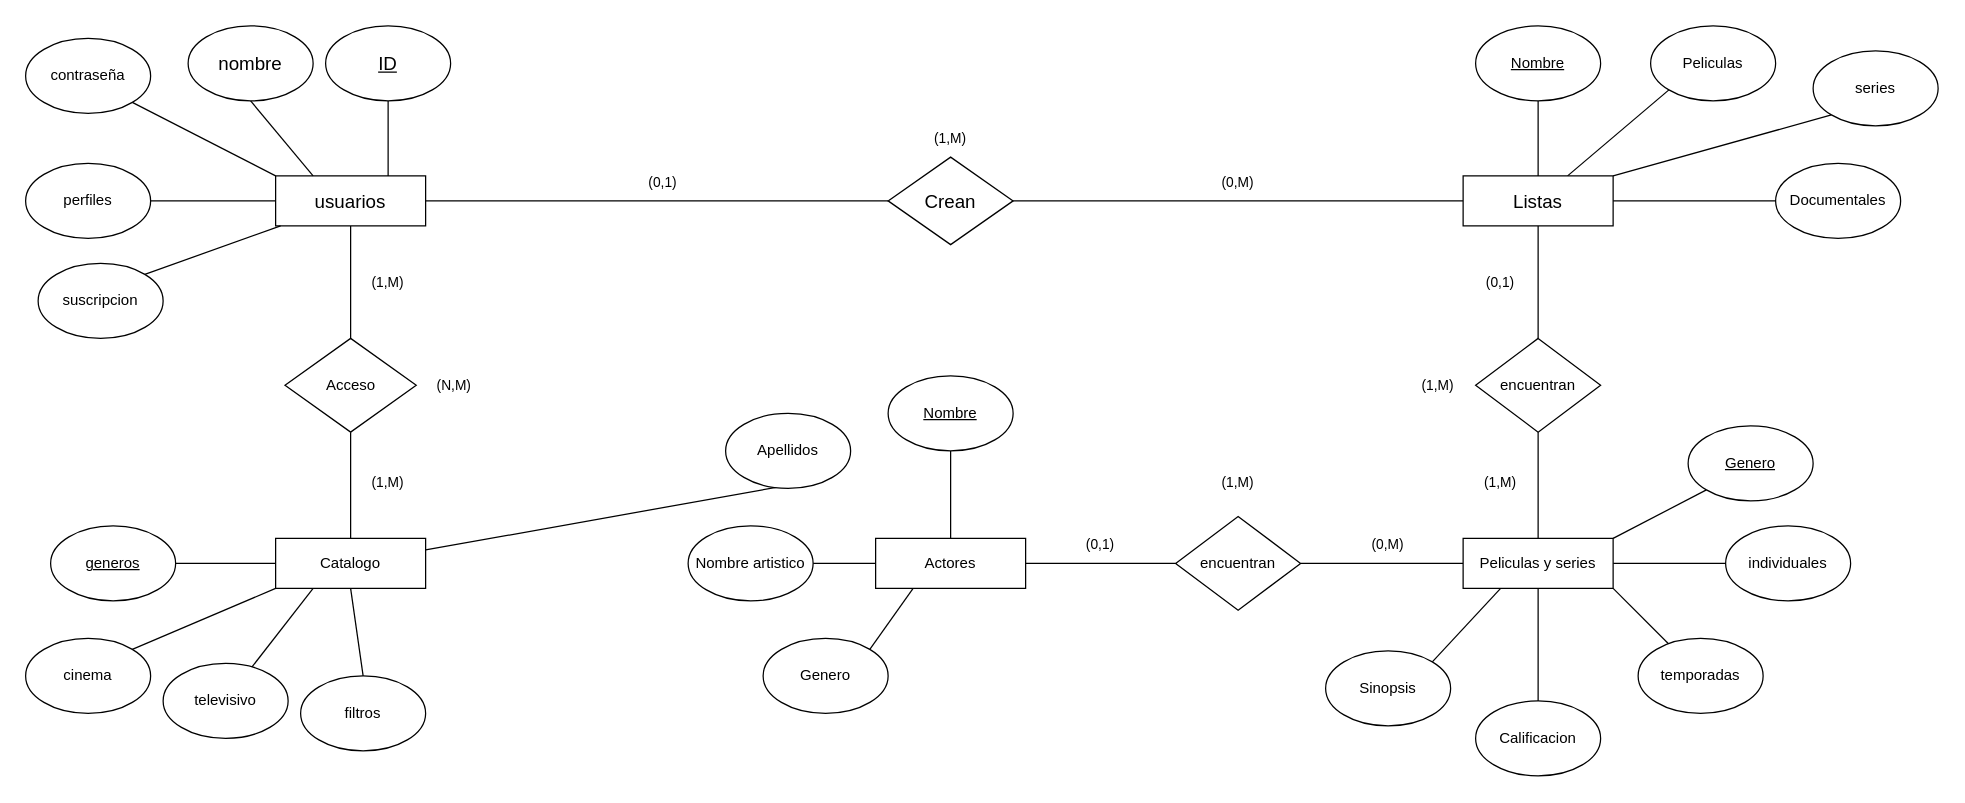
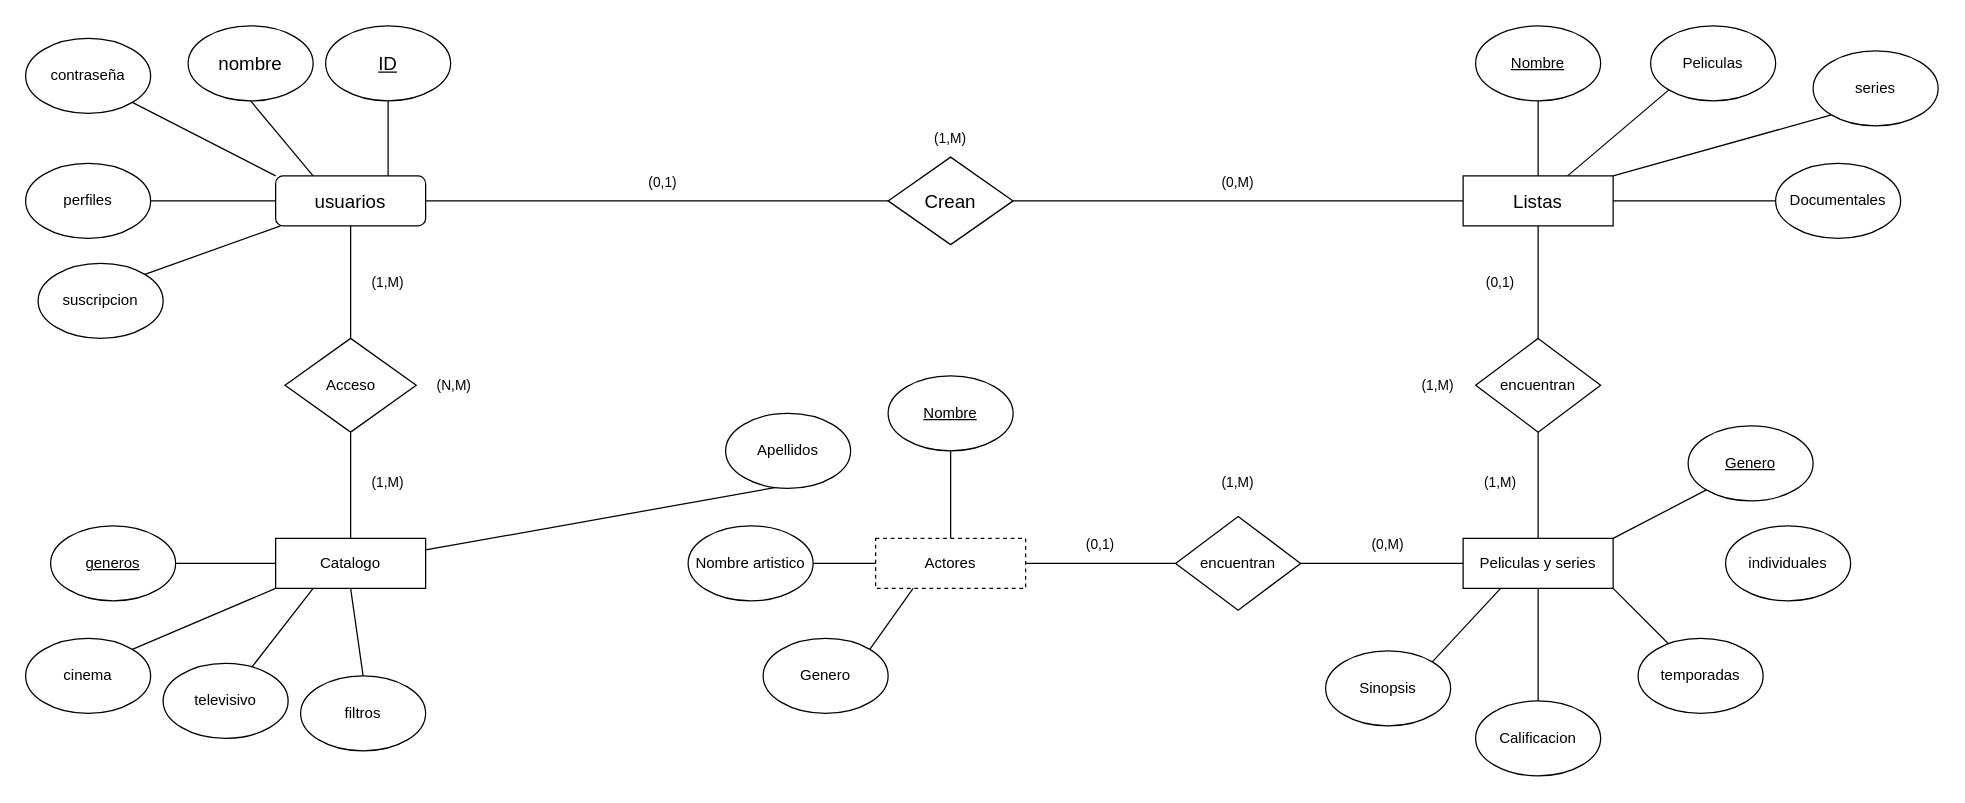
node "usuarios": shape rectangle -> rounded rectangle
node "Actores": style solid -> dashed
edge "Peliculas y series" -- "individuales": removed
